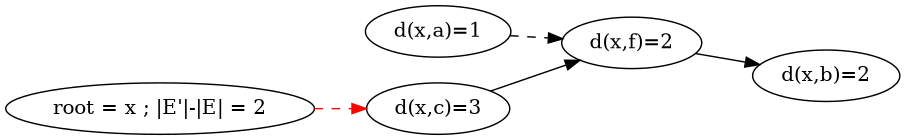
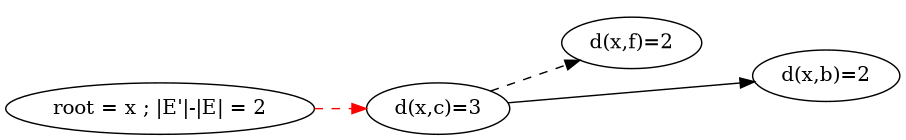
node "d(x,a)=1": removed
edge "d(x,f)=2" -> "d(x,b)=2": now "d(x,c)=3" -> "d(x,b)=2"
edge "d(x,c)=3" -> "d(x,f)=2": style solid -> dashed
